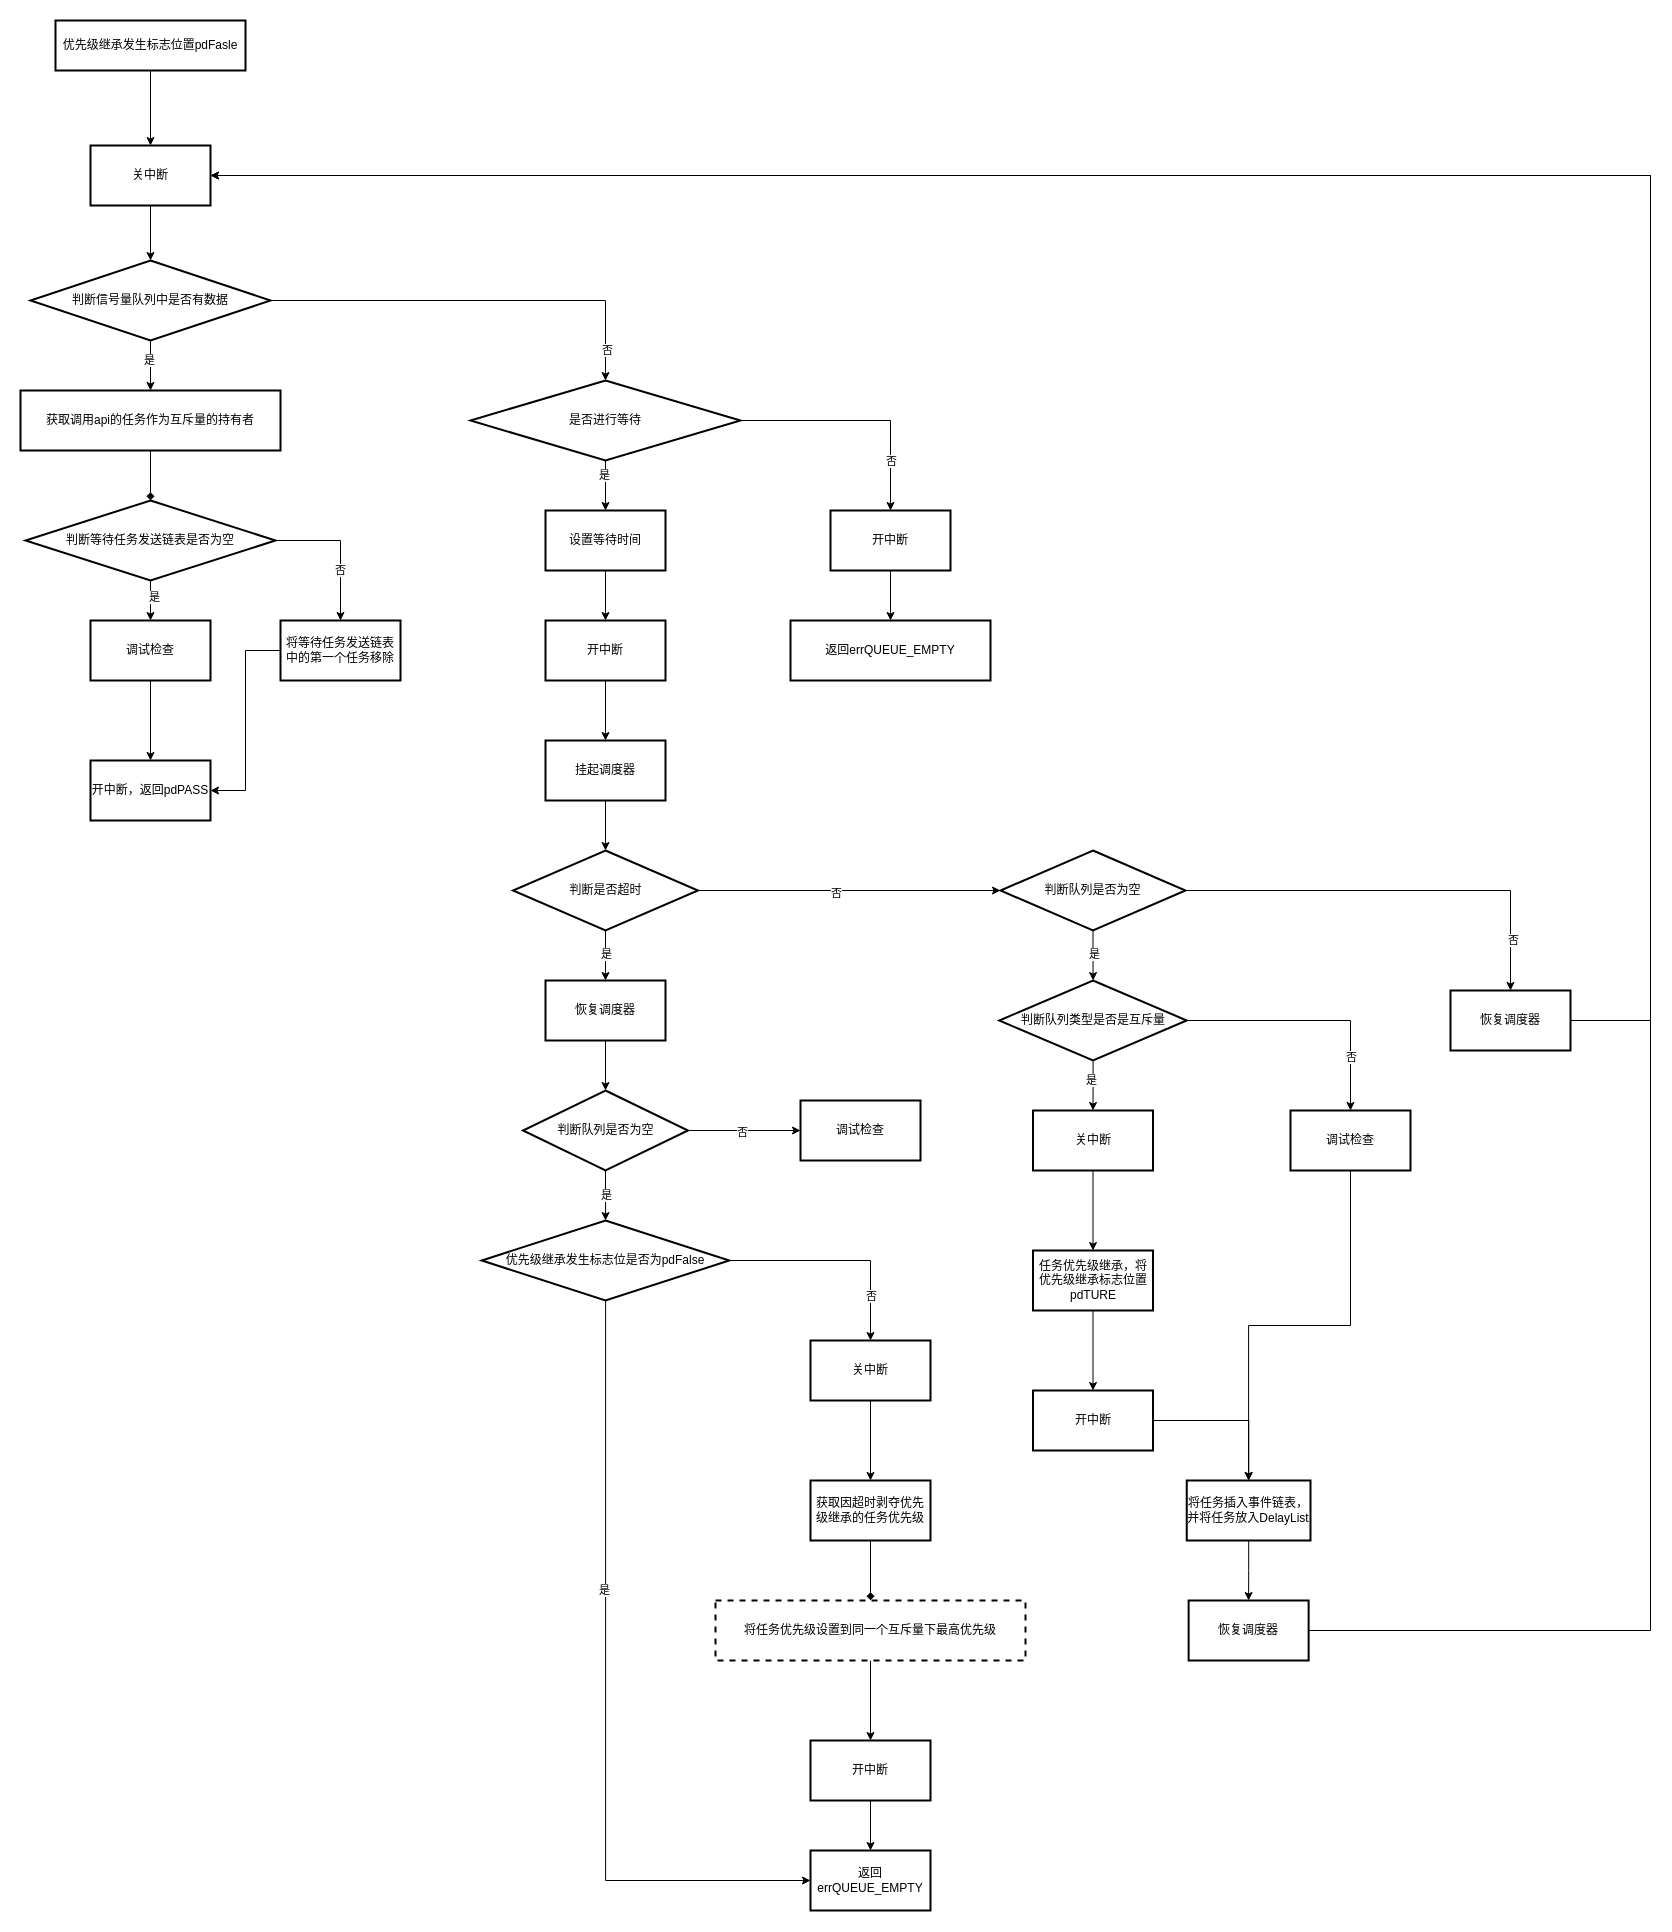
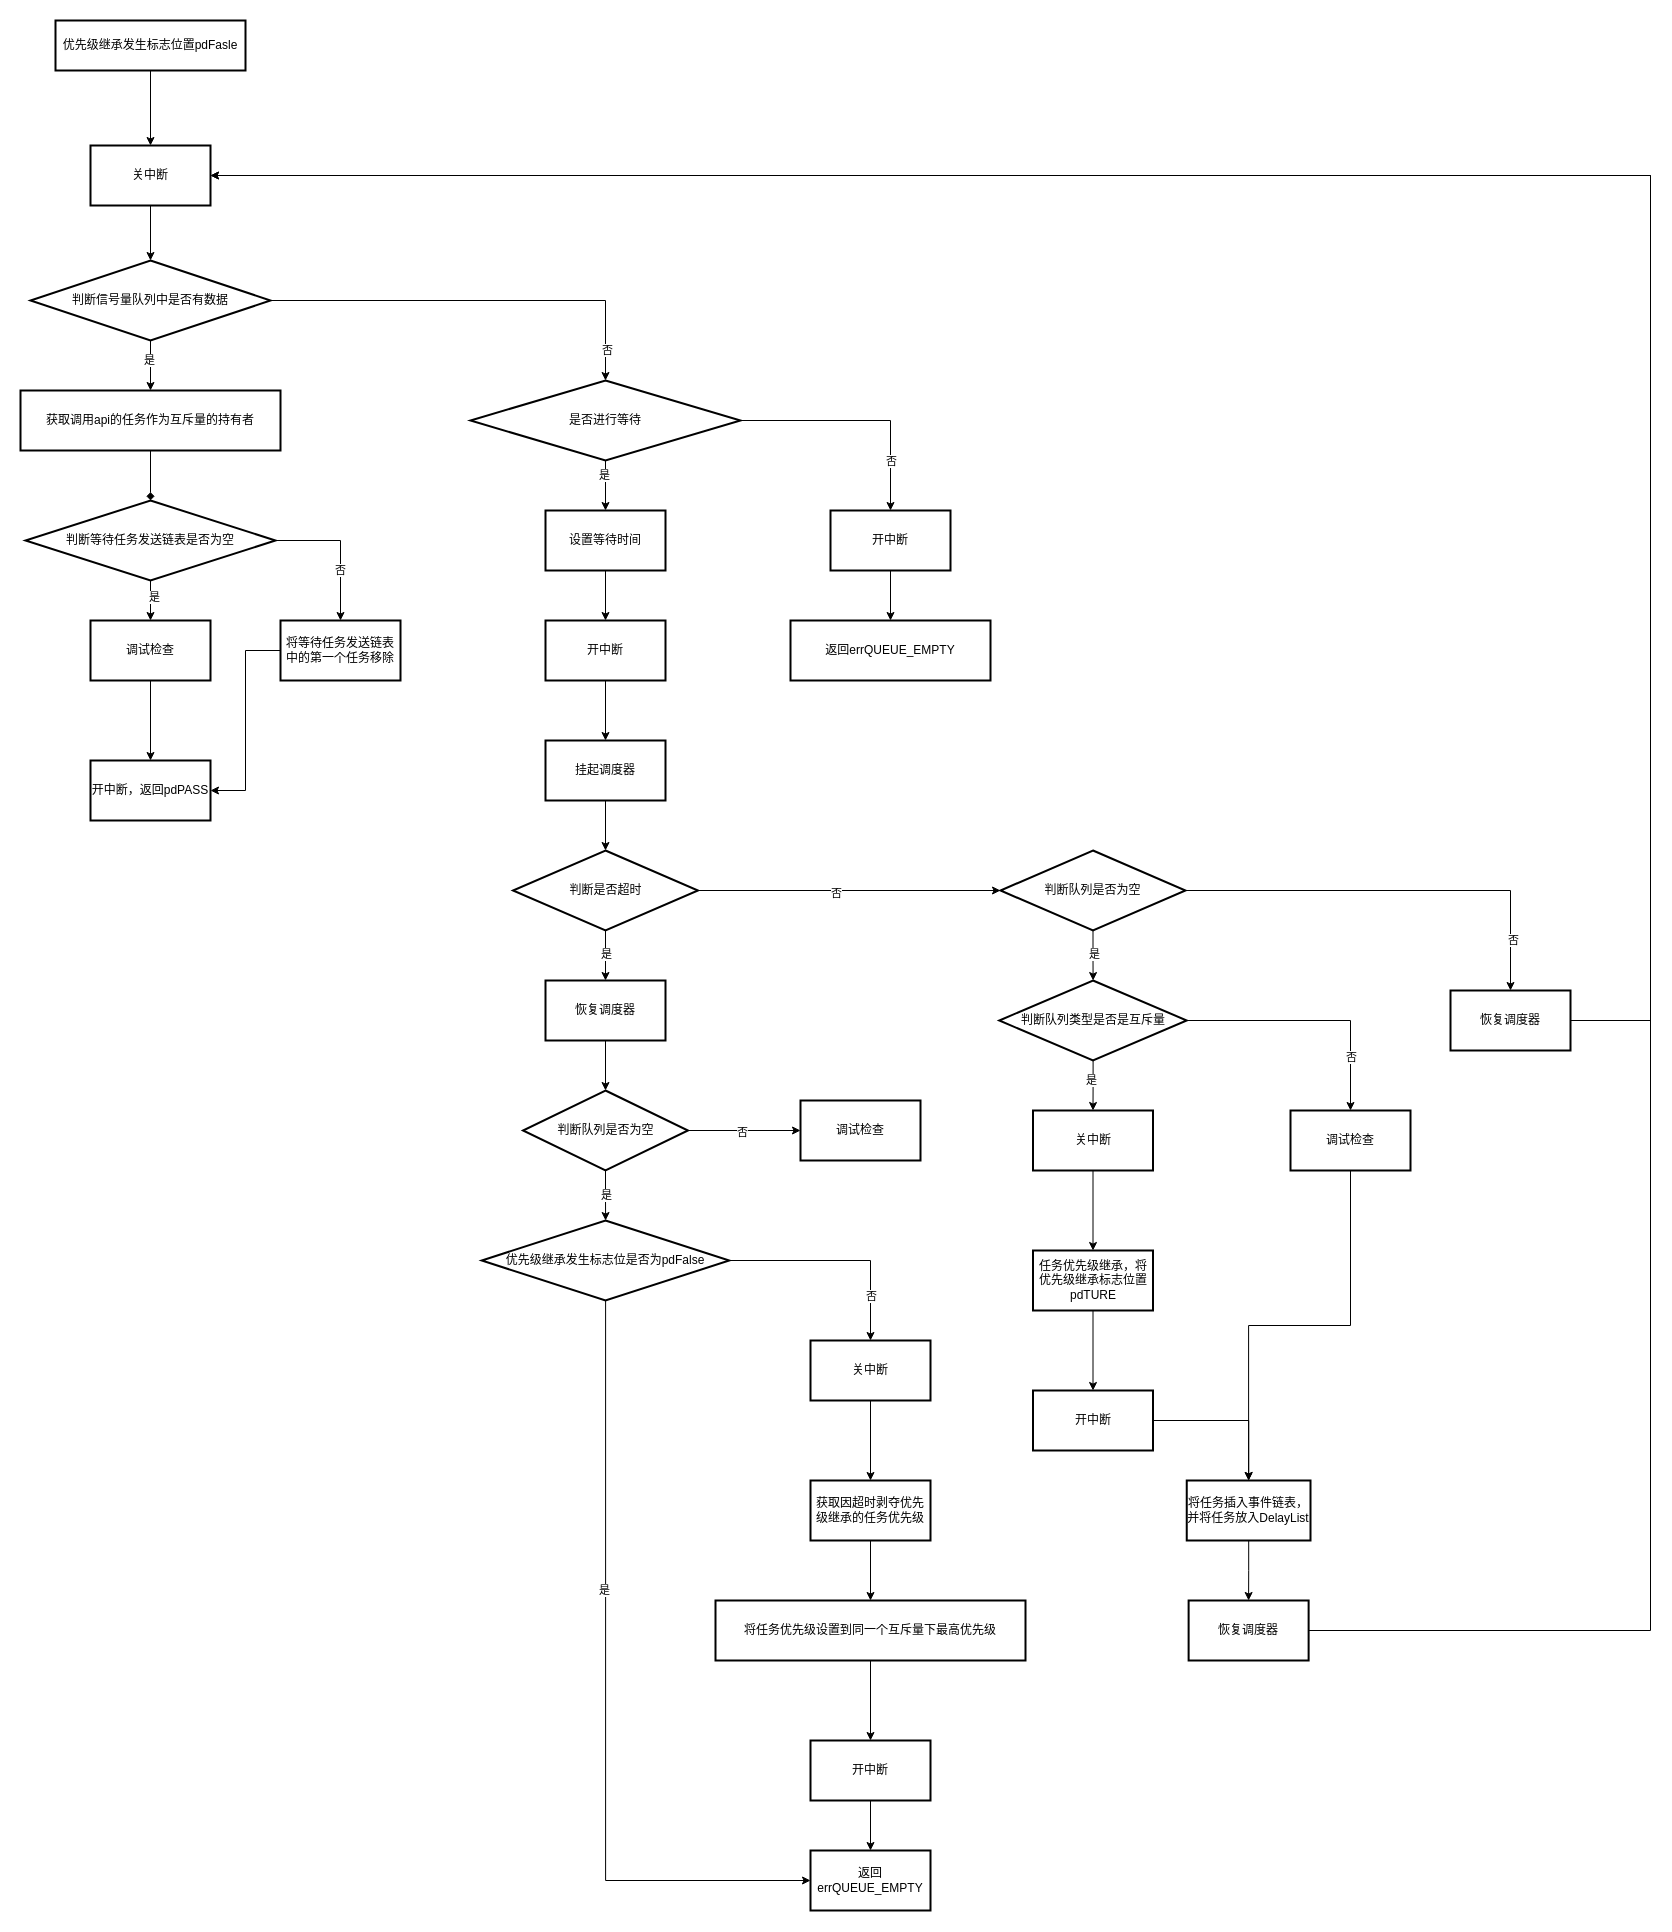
edge "获取因超时剥夺优先级继承的任务优先级" -> "将任务优先级设置到同一个互斥量下最高优先级": arrowhead diamond -> classic
node "将任务优先级设置到同一个互斥量下最高优先级": style dashed -> solid
